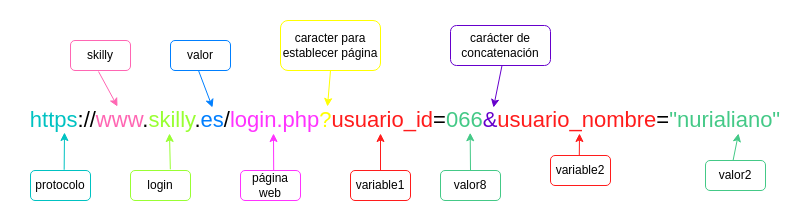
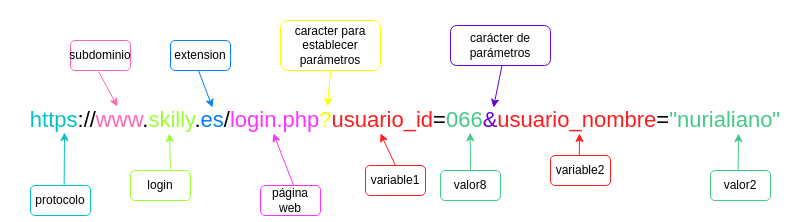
node "caracter para establecer página": label "caracter para establecer página" -> "caracter para establecer parámetros"
node "carácter de concatenación": label "carácter de concatenación" -> "carácter de parámetros"
node "skilly": label "skilly" -> "subdominio"
node "valor": label "valor" -> "extension"
node "valor2": moved (736, 176) -> (741, 186)
node "protocolo": moved (61, 186) -> (61, 201)
node "página web": moved (271, 186) -> (291, 201)
node "variable1": moved (381, 186) -> (396, 181)
